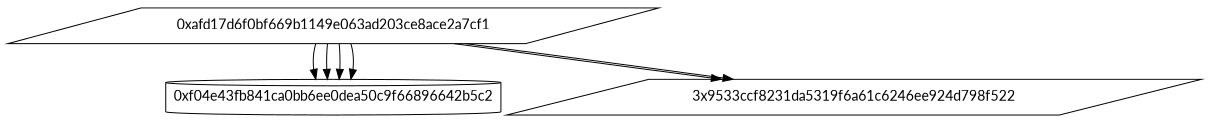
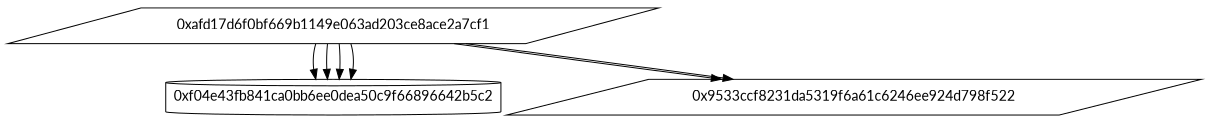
node "3x9533ccf8231da5319f6a61c6246ee924d798f522": label "3x9533ccf8231da5319f6a61c6246ee924d798f522" -> "0x9533ccf8231da5319f6a61c6246ee924d798f522"
